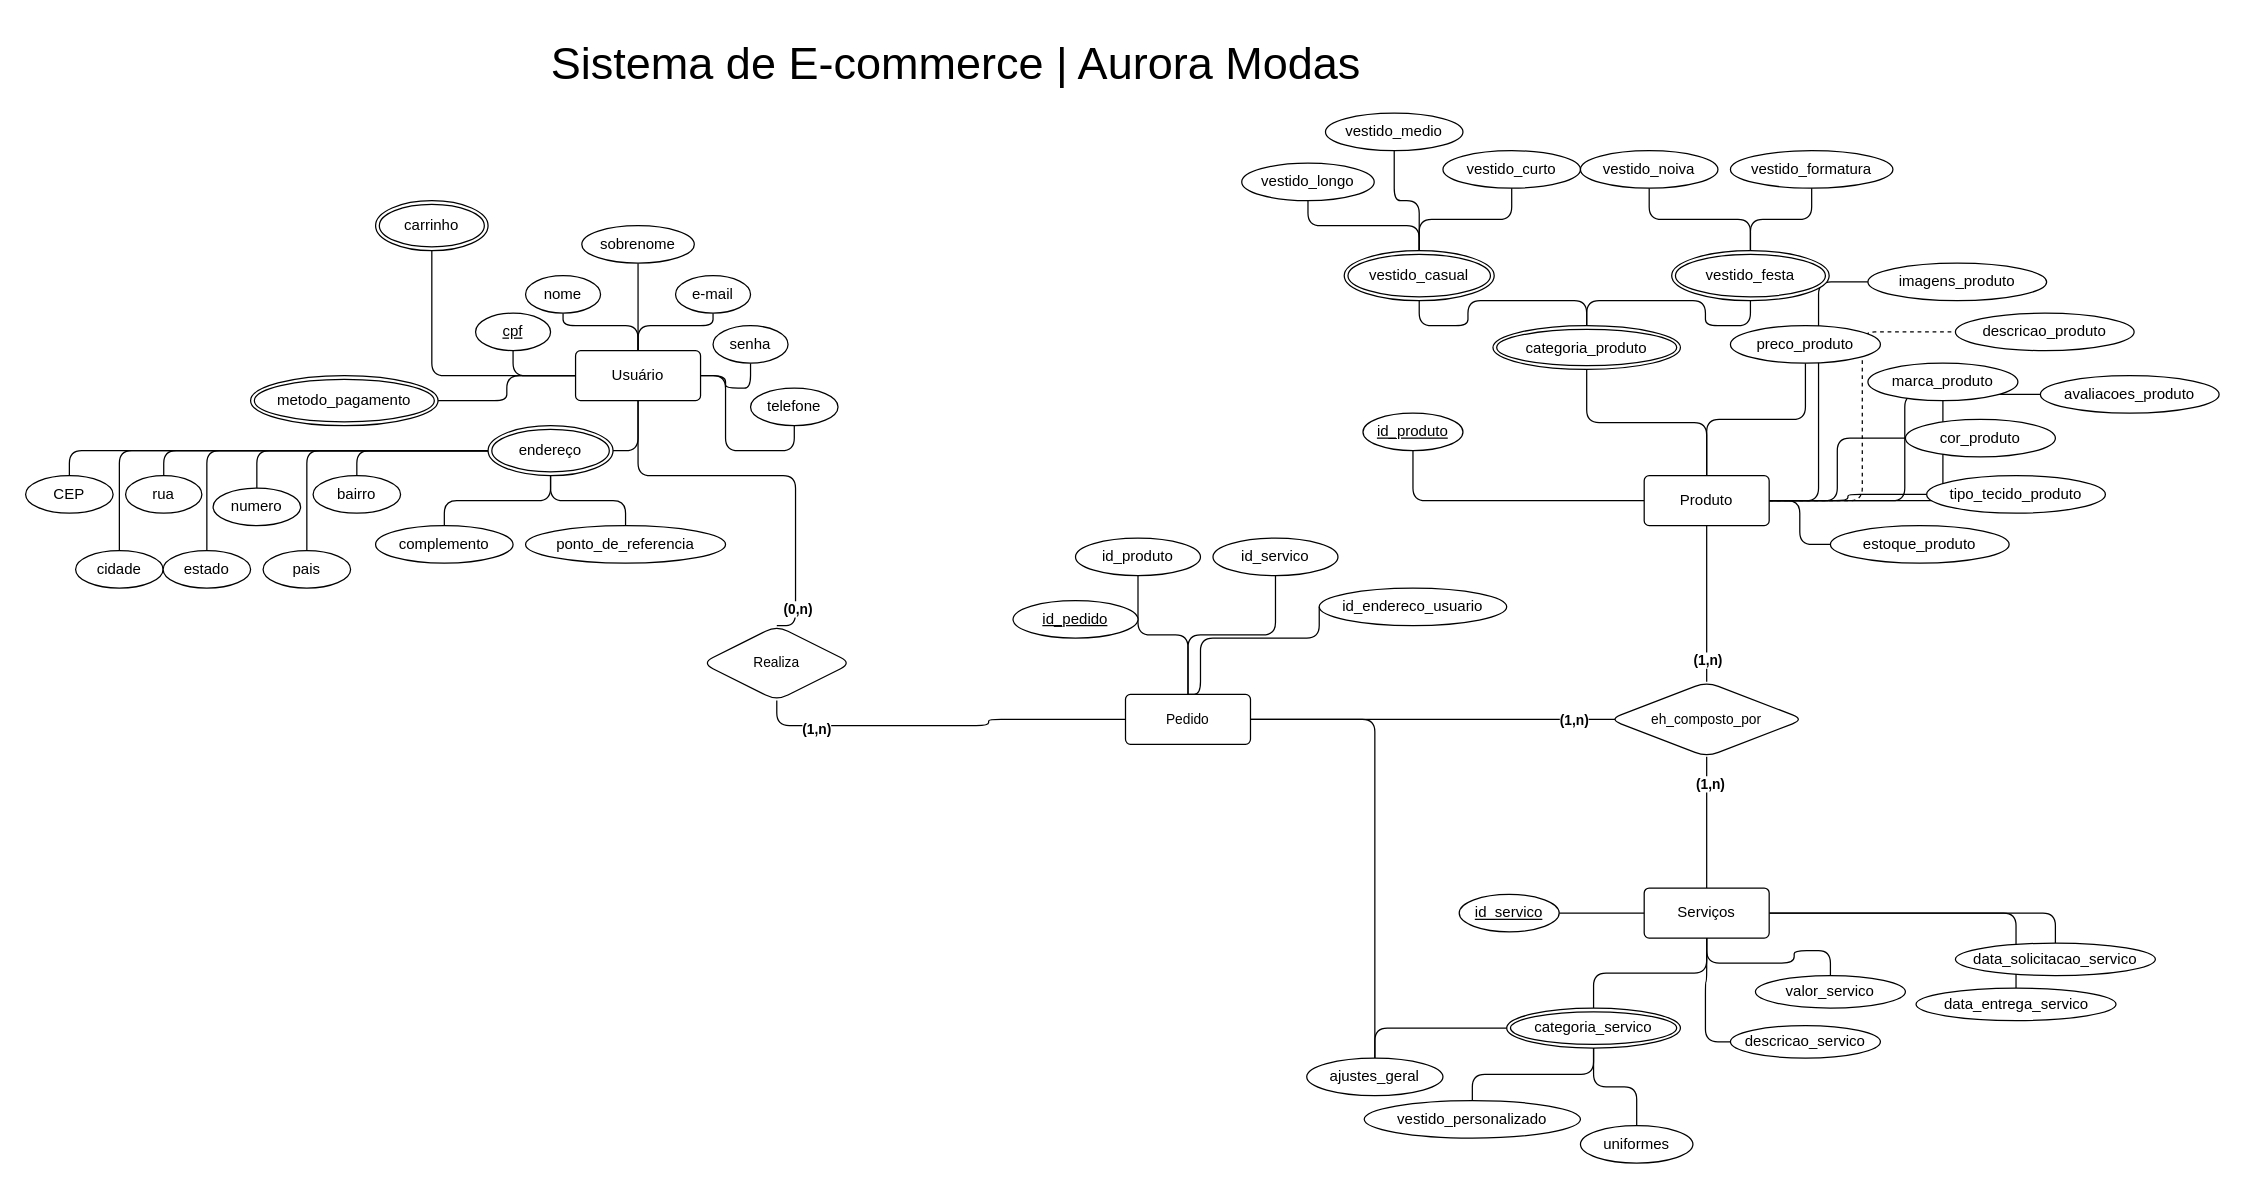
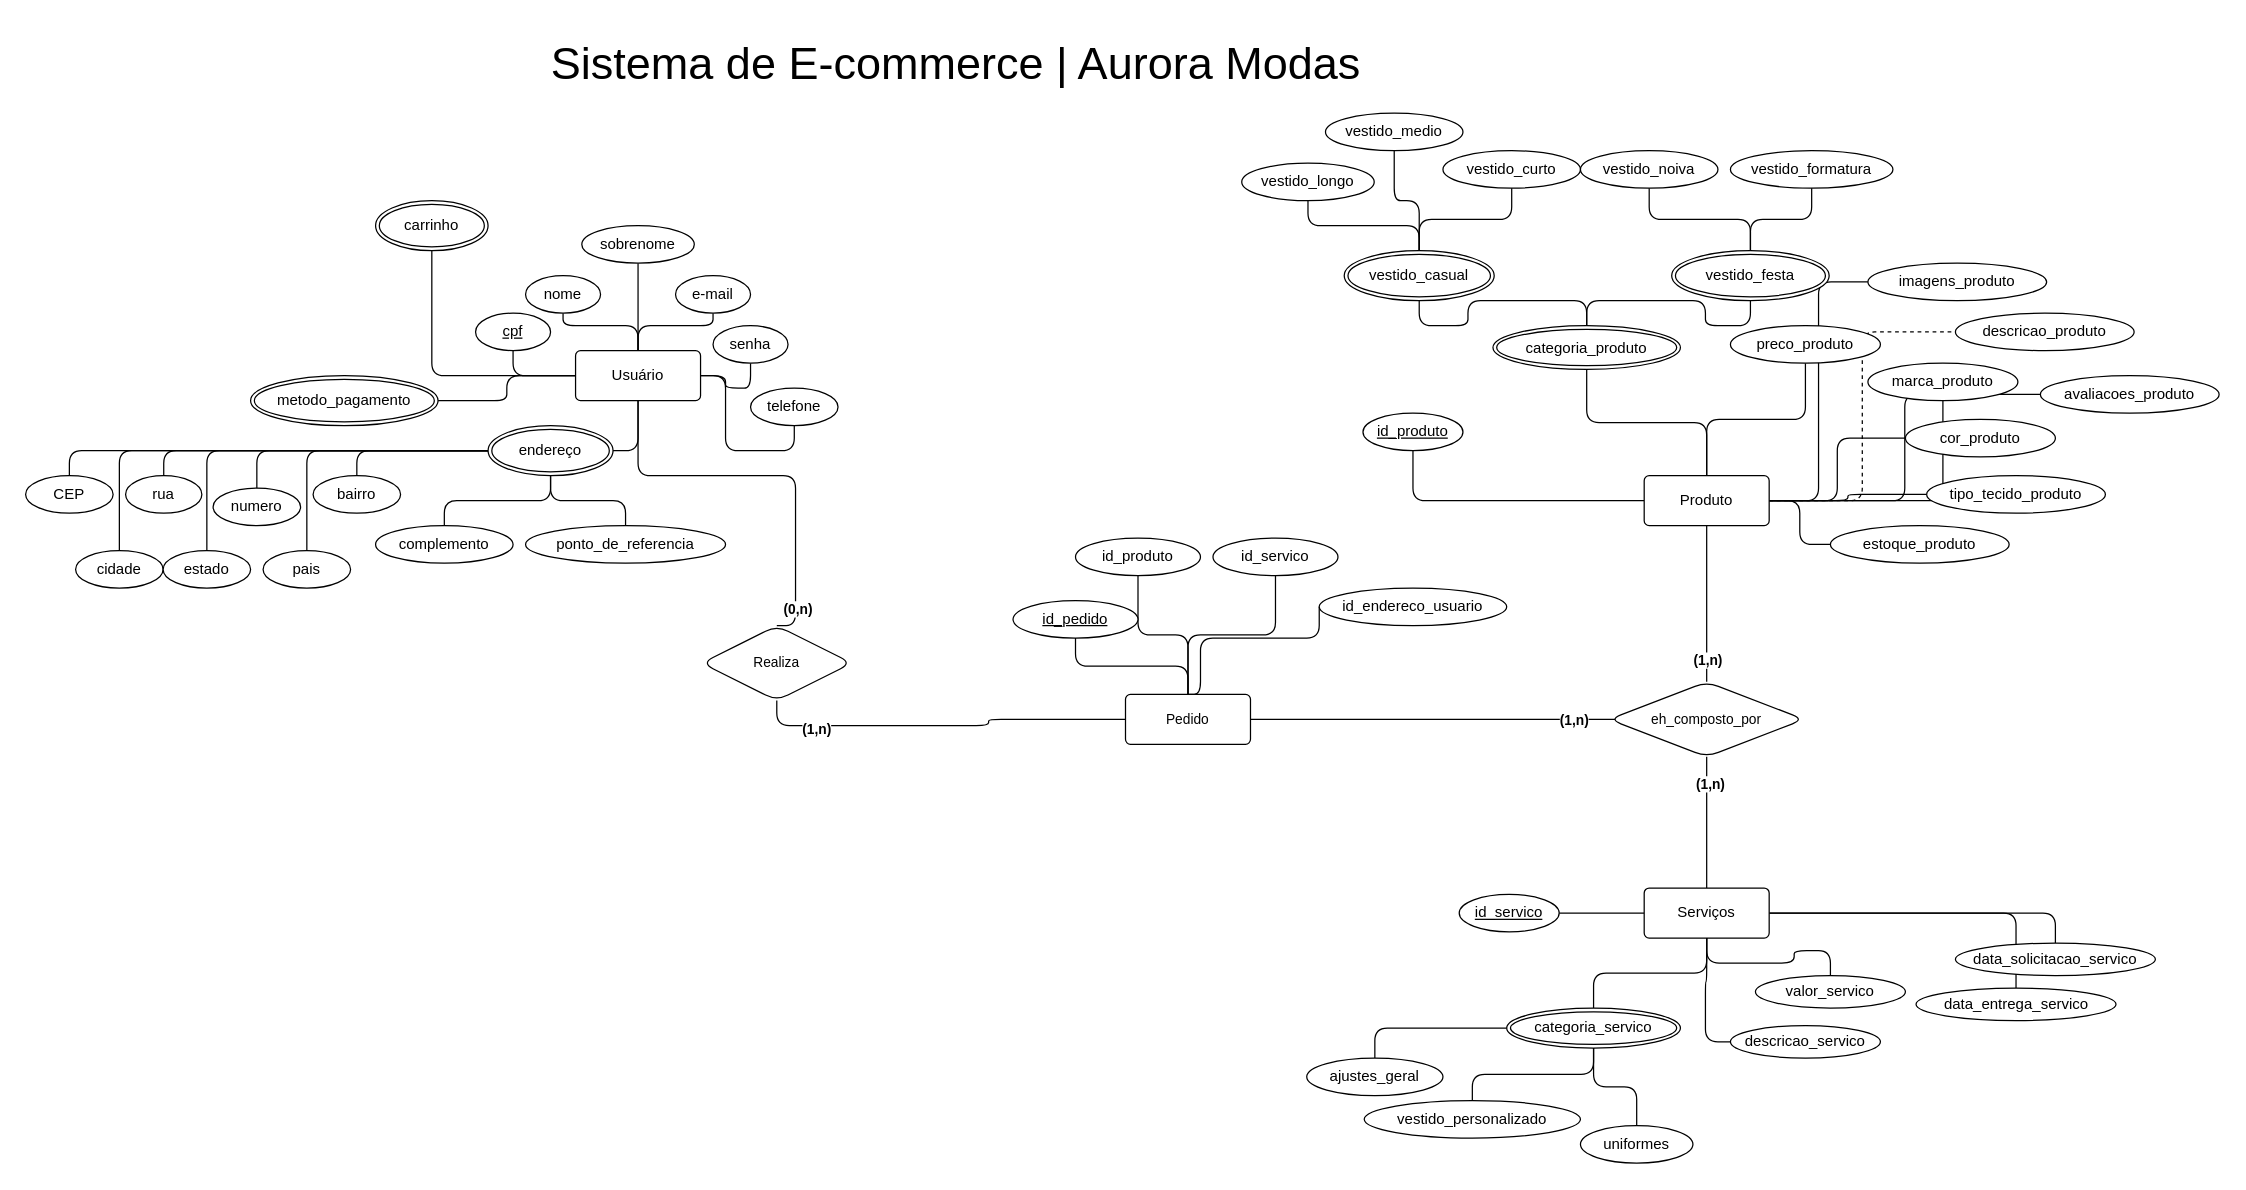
edge "Pedido" -- "ajustes_geral": now "Pedido" -- "id_pedido"
